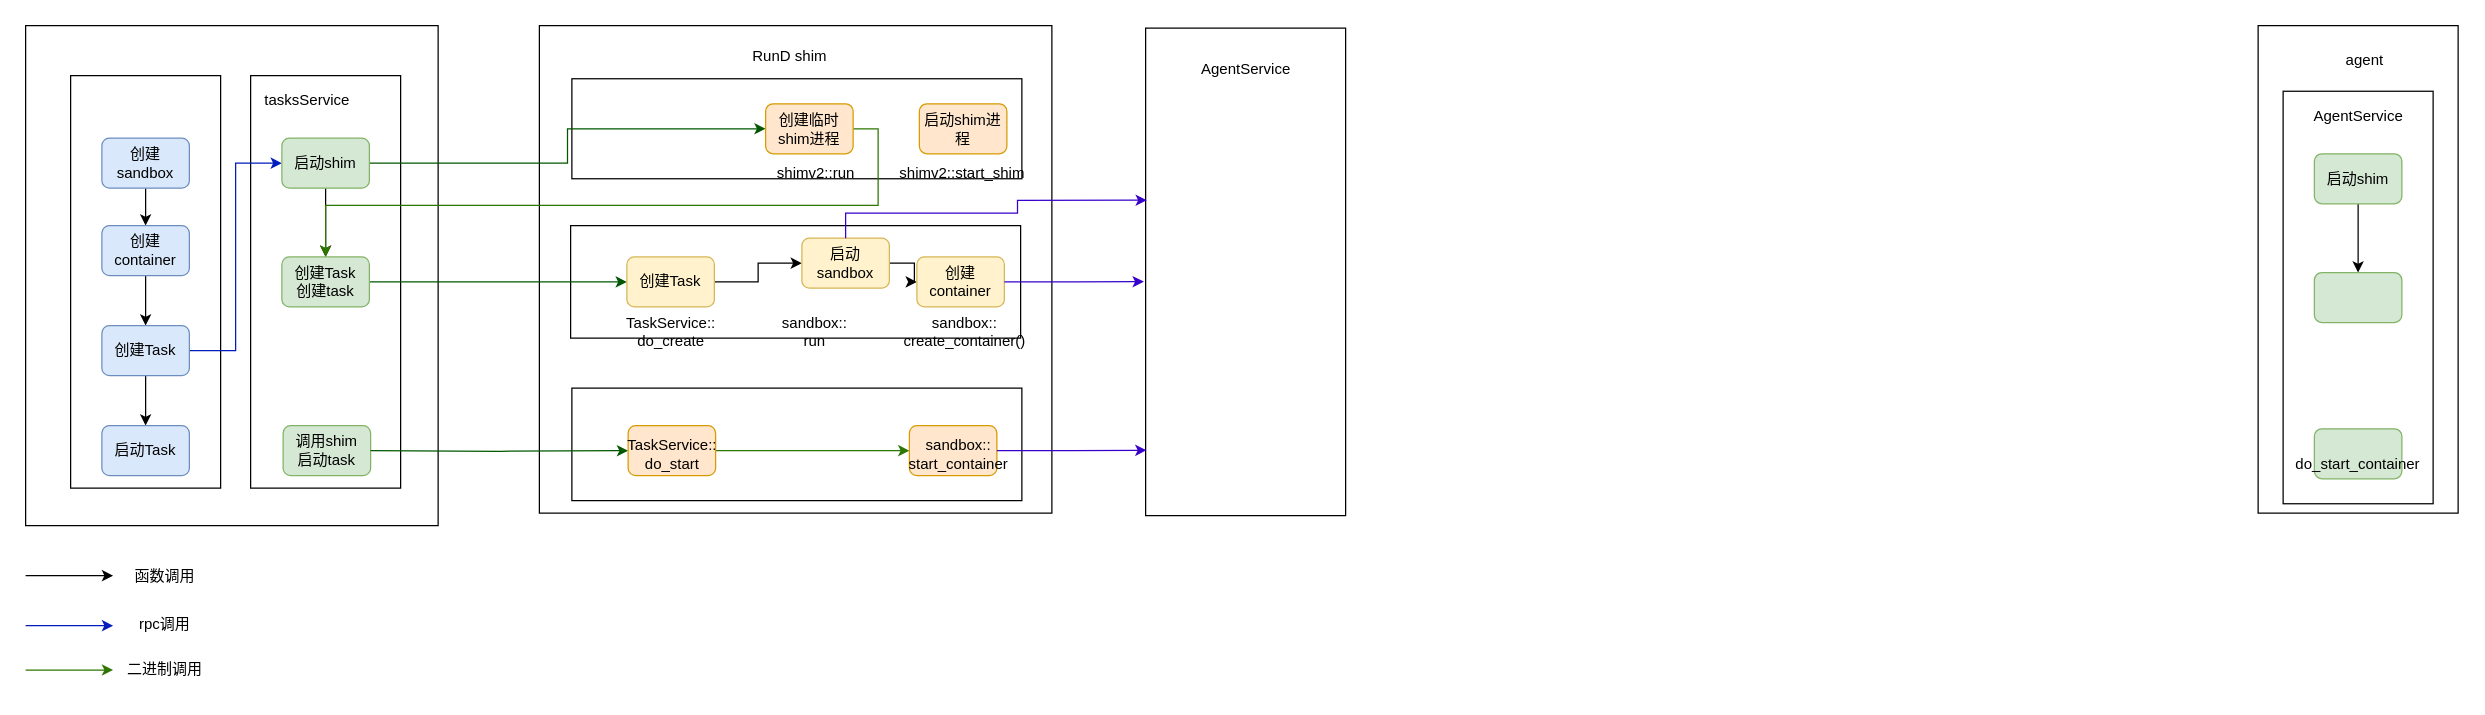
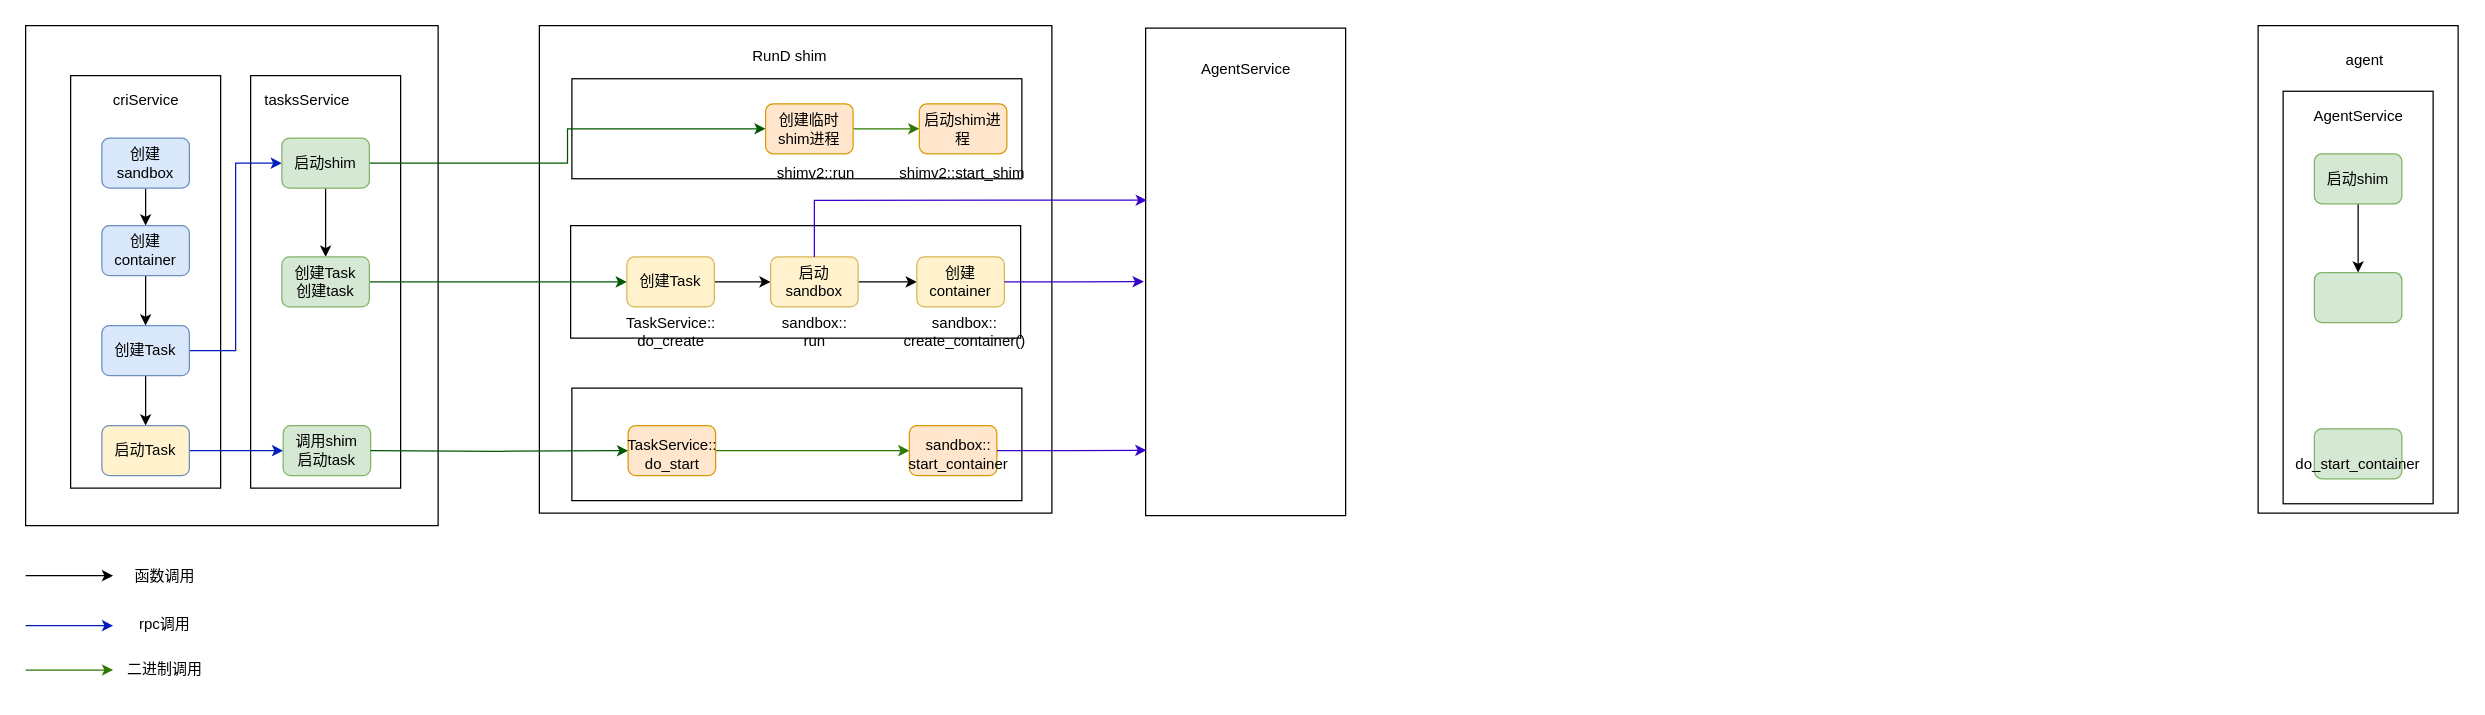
node "criService": added
edge "创建临时shim进程" -> "创建Task 创建task": now "创建临时shim进程" -> "启动shim进程"
node "启动sandbox": moved (846, 263) -> (814, 282)
node "启动Task": fillcolor #dae8fc -> #fff2cc
edge "启动Task" -> "调用shim 启动task": added
